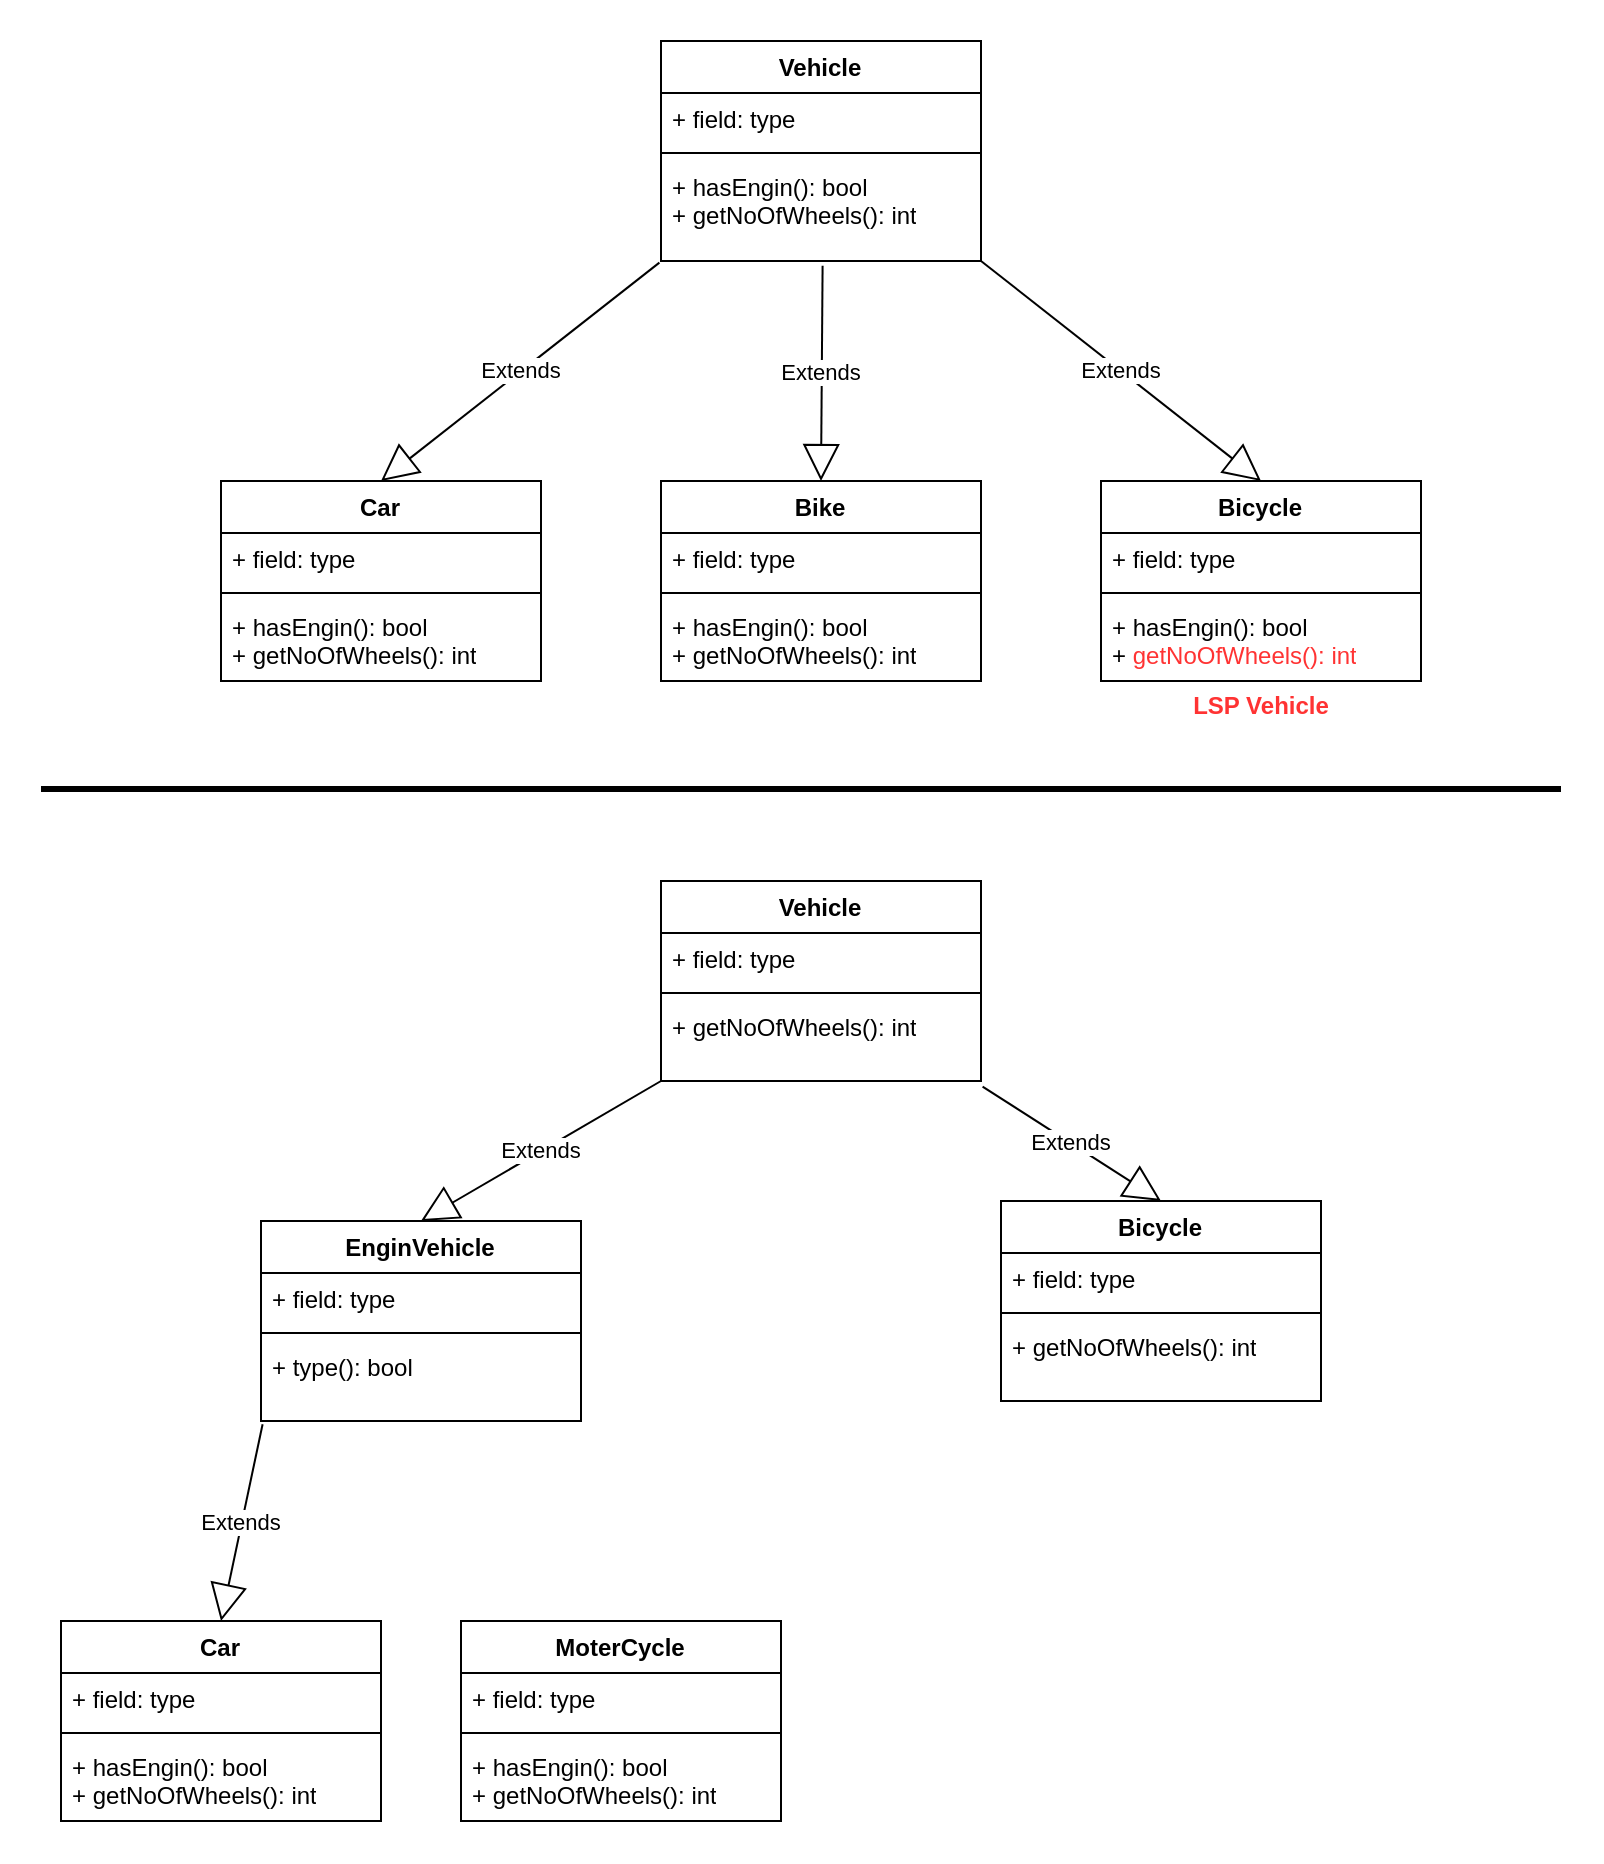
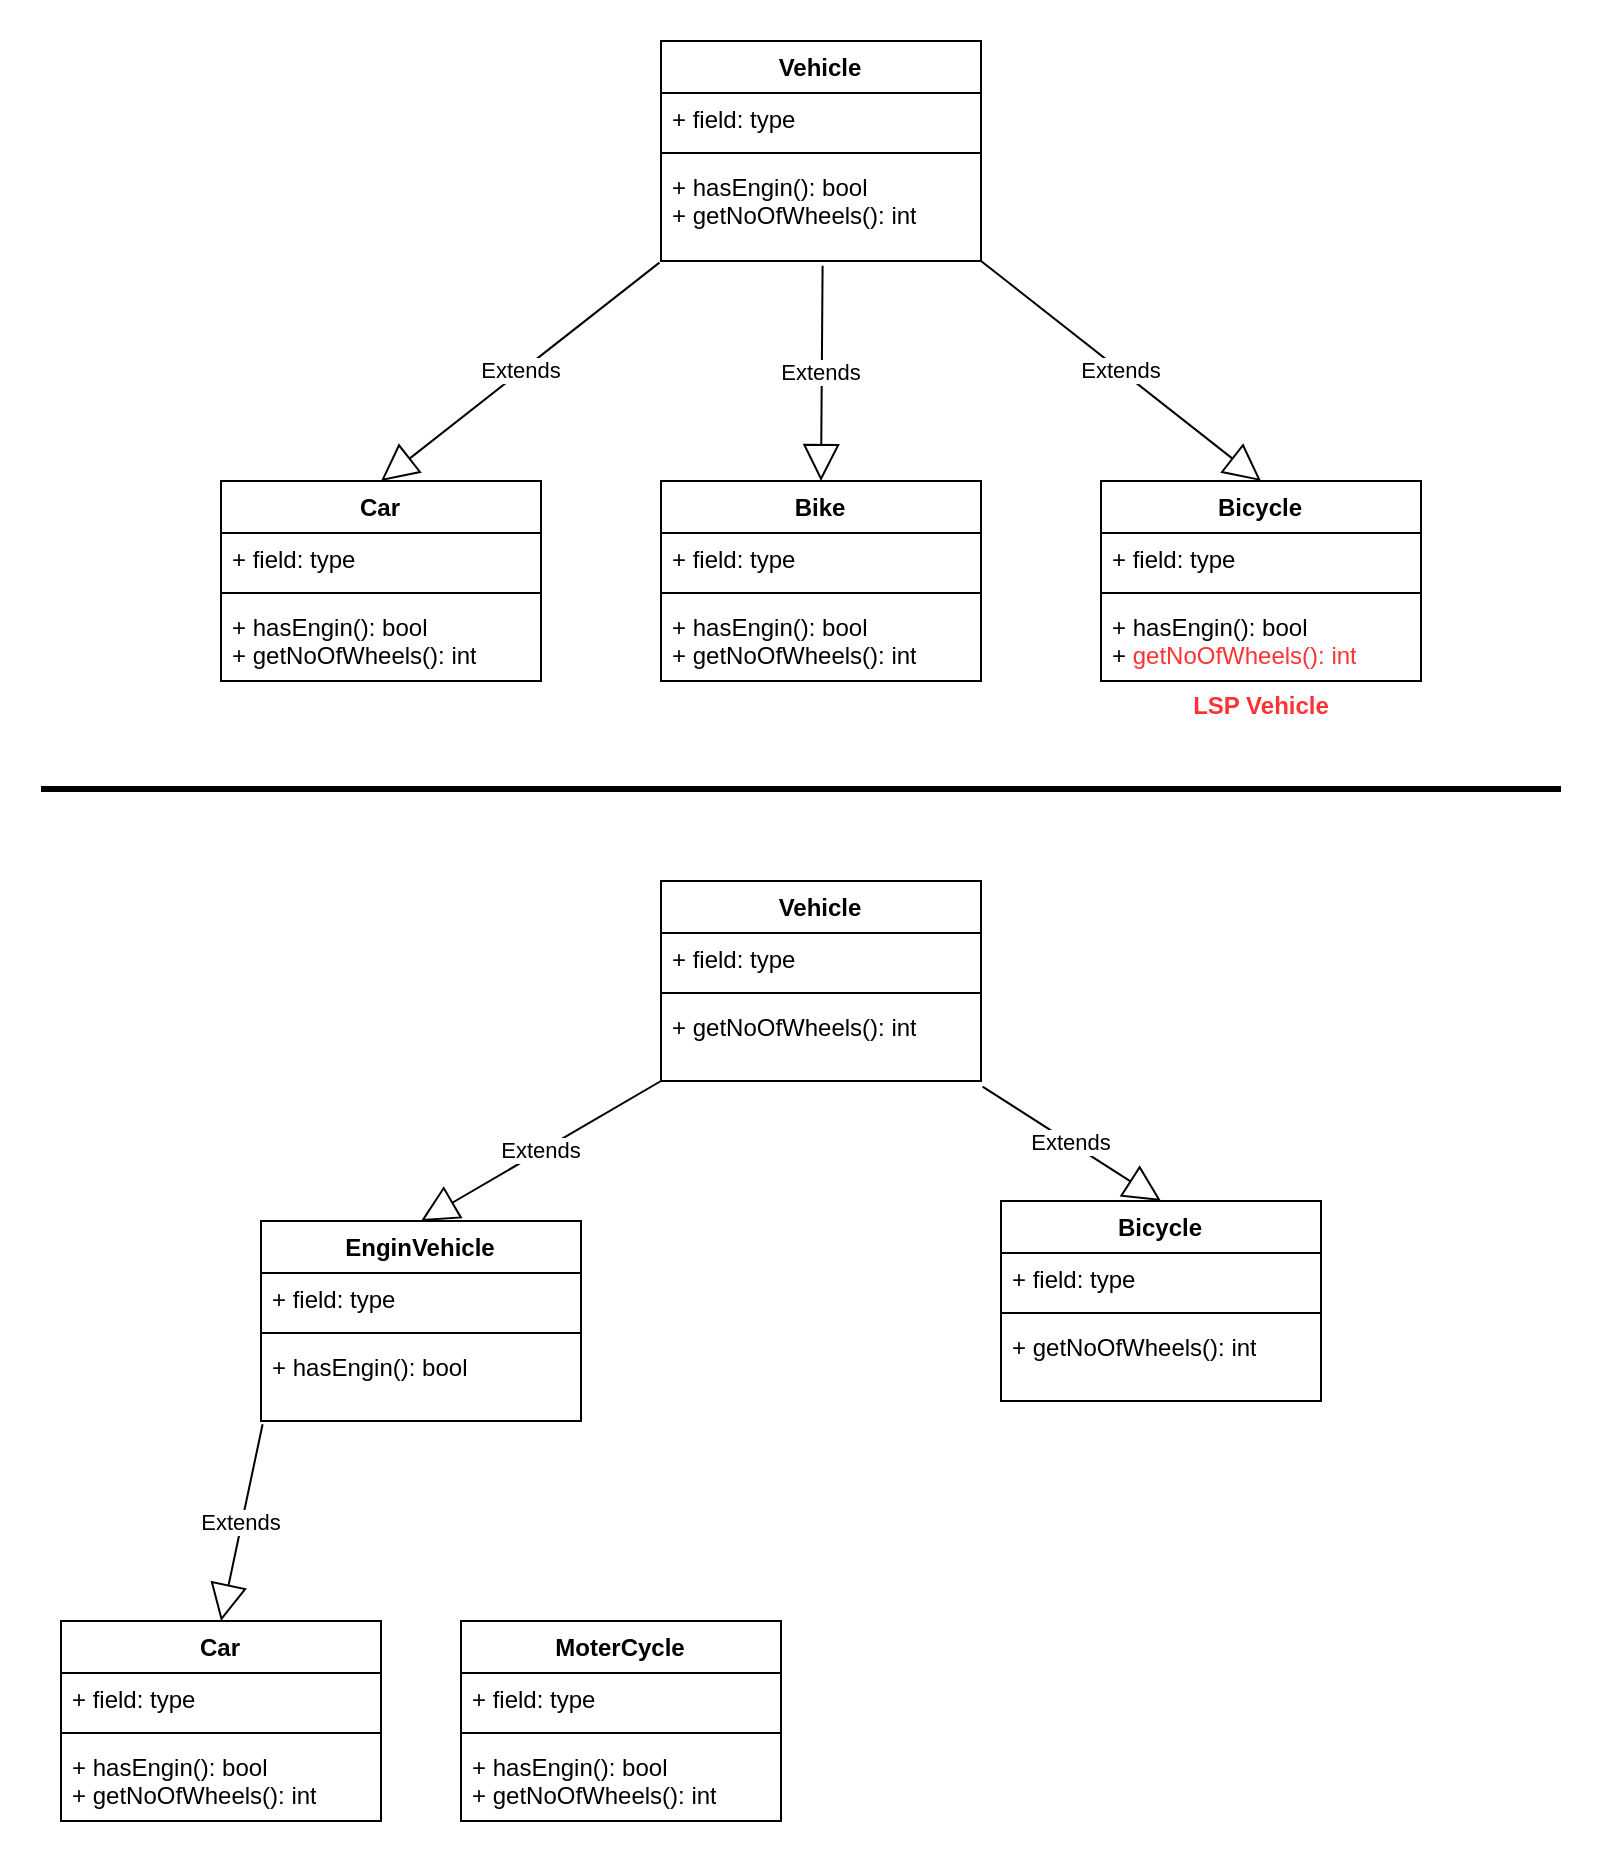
node "+ type(): bool": label "+ type(): bool" -> "+ hasEngin(): bool"
